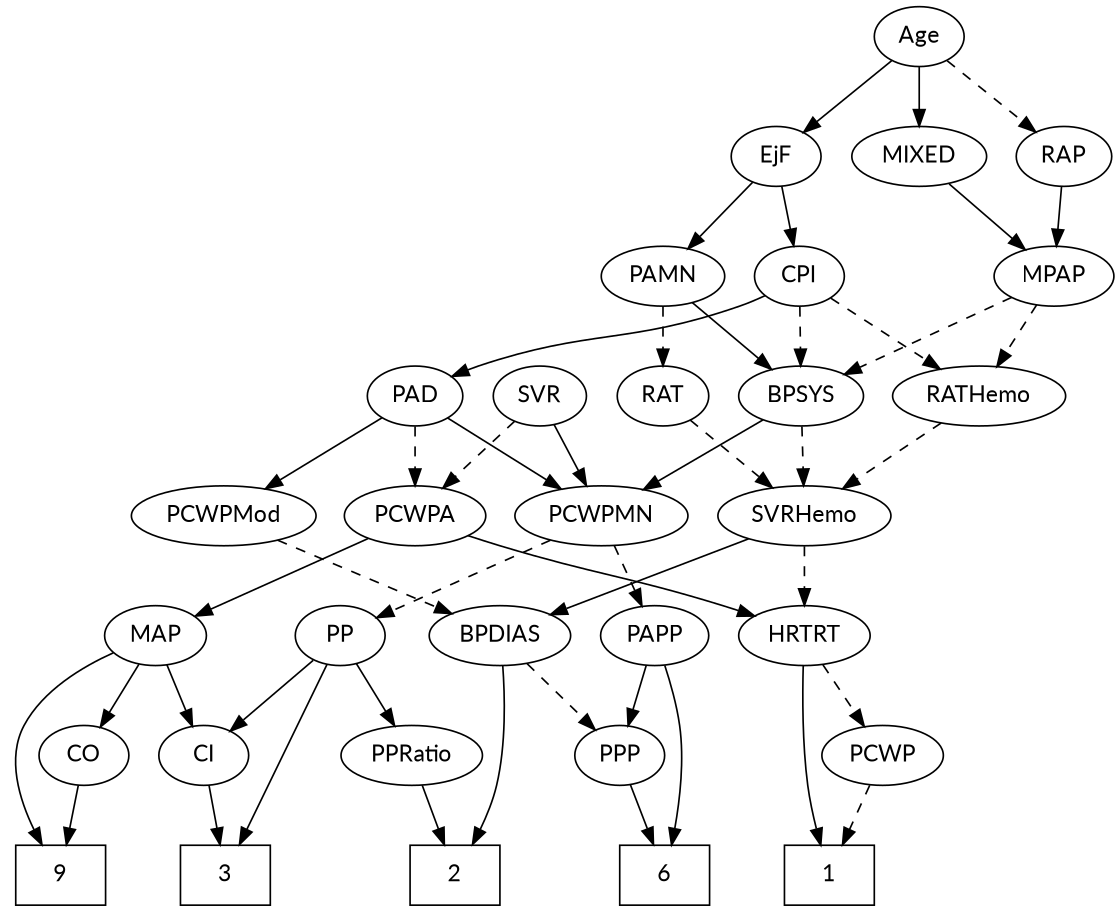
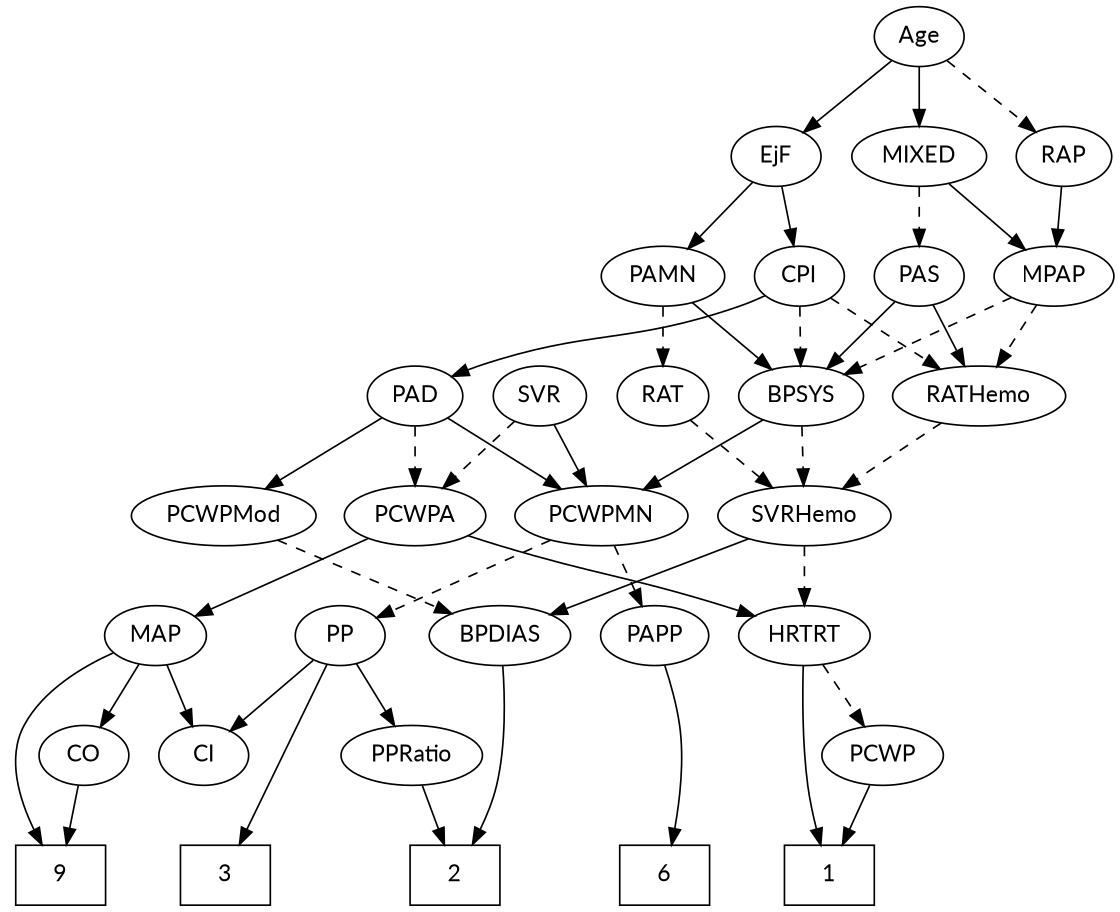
node "PAS": added
node "PPP": removed
edge "CI" -> "3": removed
edge "PCWP" -> "1": style dashed -> solid
